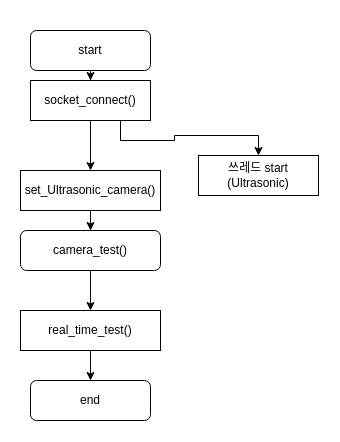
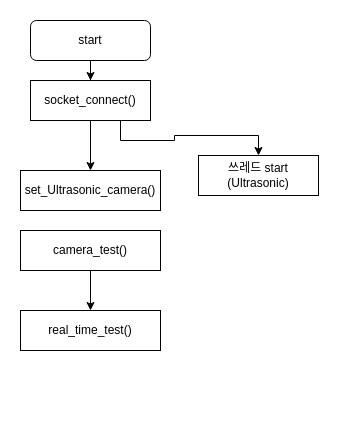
node "start": moved (91, 51) -> (91, 41)
edge "set_Ultrasonic_camera()" -> "camera_test()": removed
node "camera_test()": shape rounded rectangle -> rectangle
edge "real_time_test()" -> "end": removed
node "end": removed
